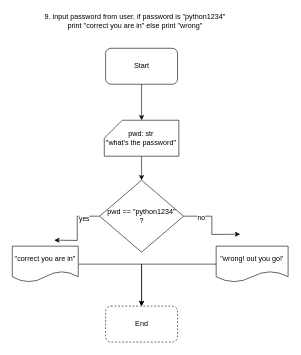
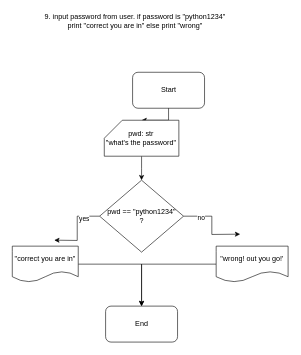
node "Start": moved (142, 66) -> (169, 90)
node "End": style dashed -> solid
